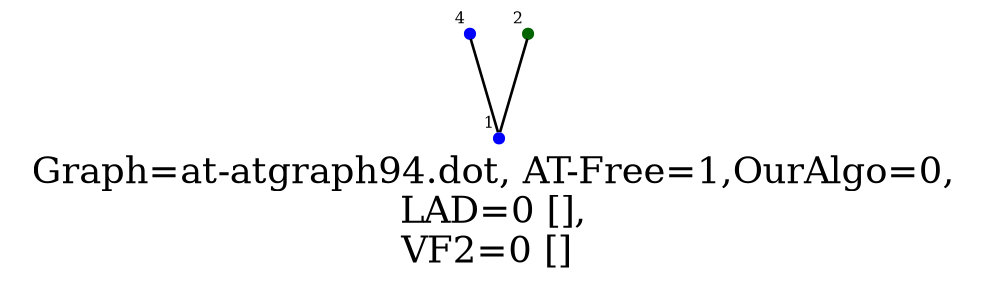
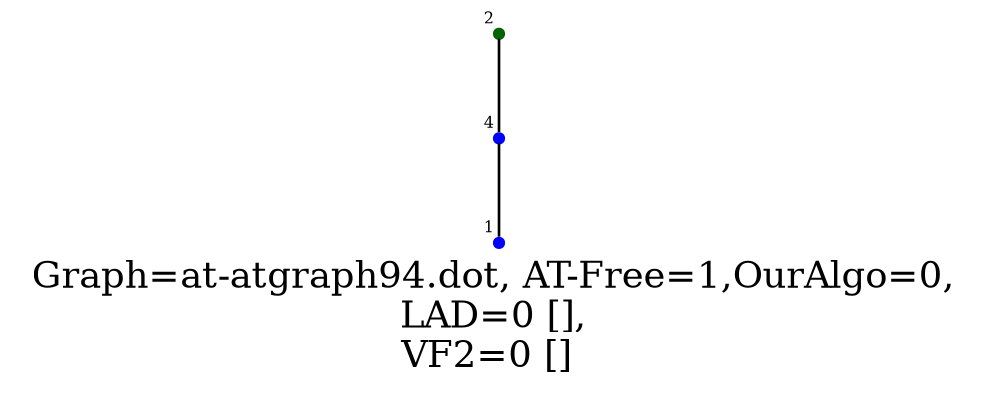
edge "2" -- "1": now "2" -- "4"
